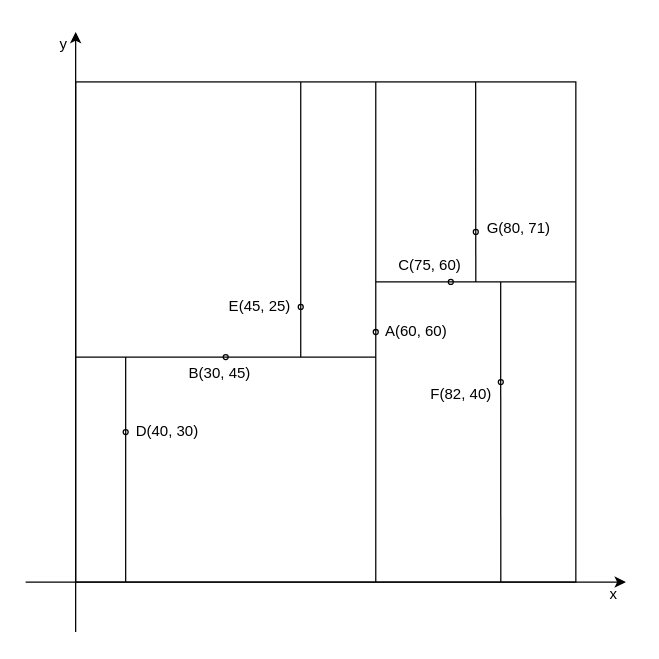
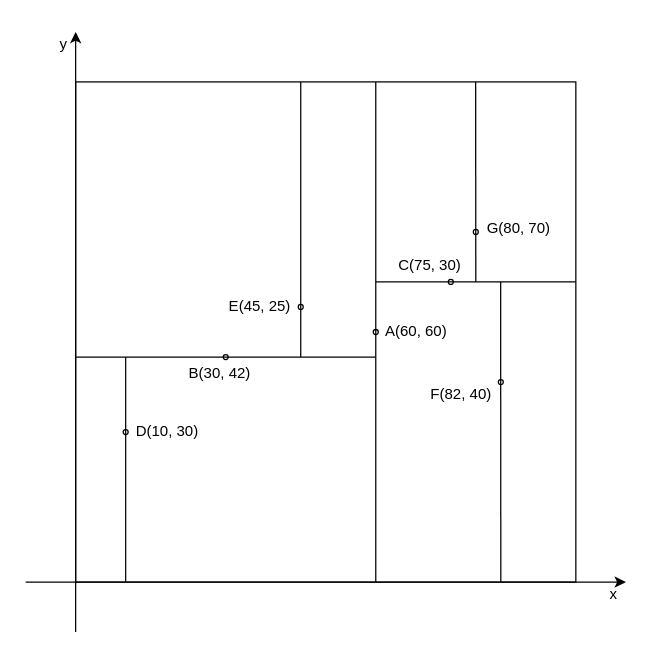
node "G(80, 71)": label "G(80, 71)" -> "G(80, 70)"
node "C(75, 60)": label "C(75, 60)" -> "C(75, 30)"
node "B(30, 45)": label "B(30, 45)" -> "B(30, 42)"
node "D(40, 30)": label "D(40, 30)" -> "D(10, 30)"
